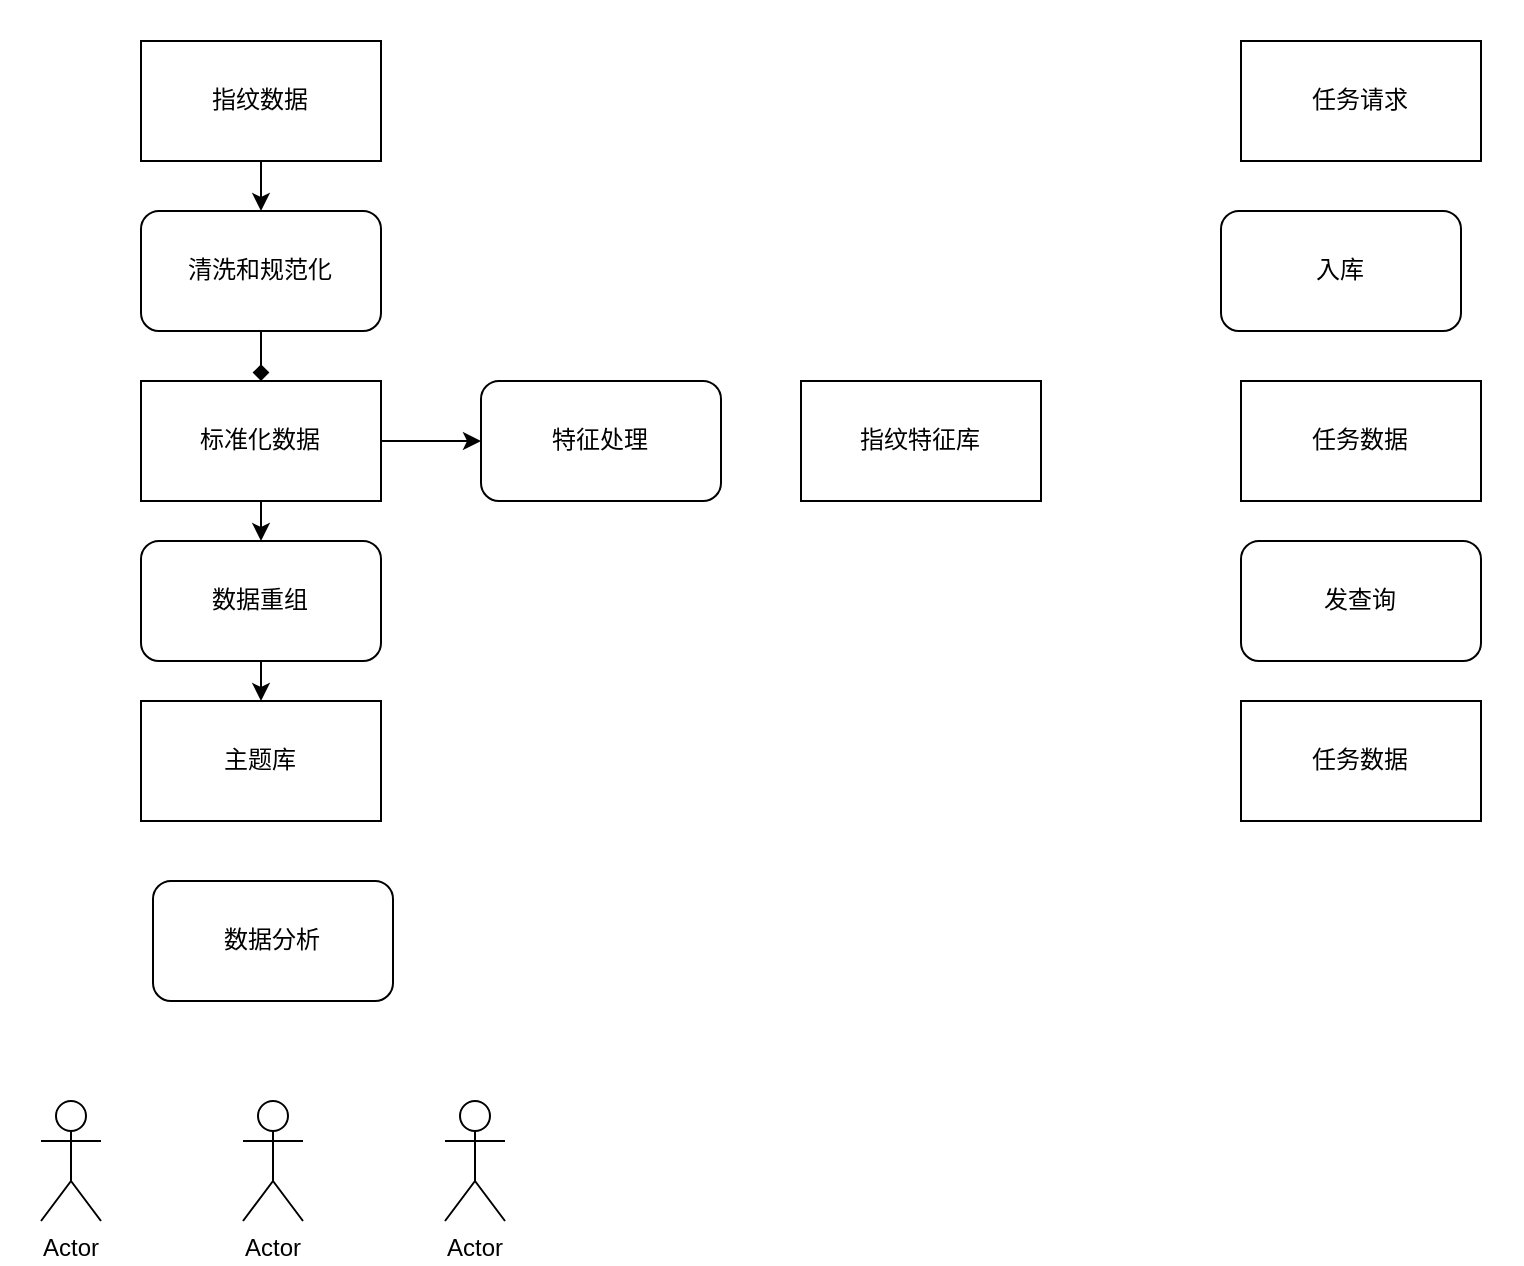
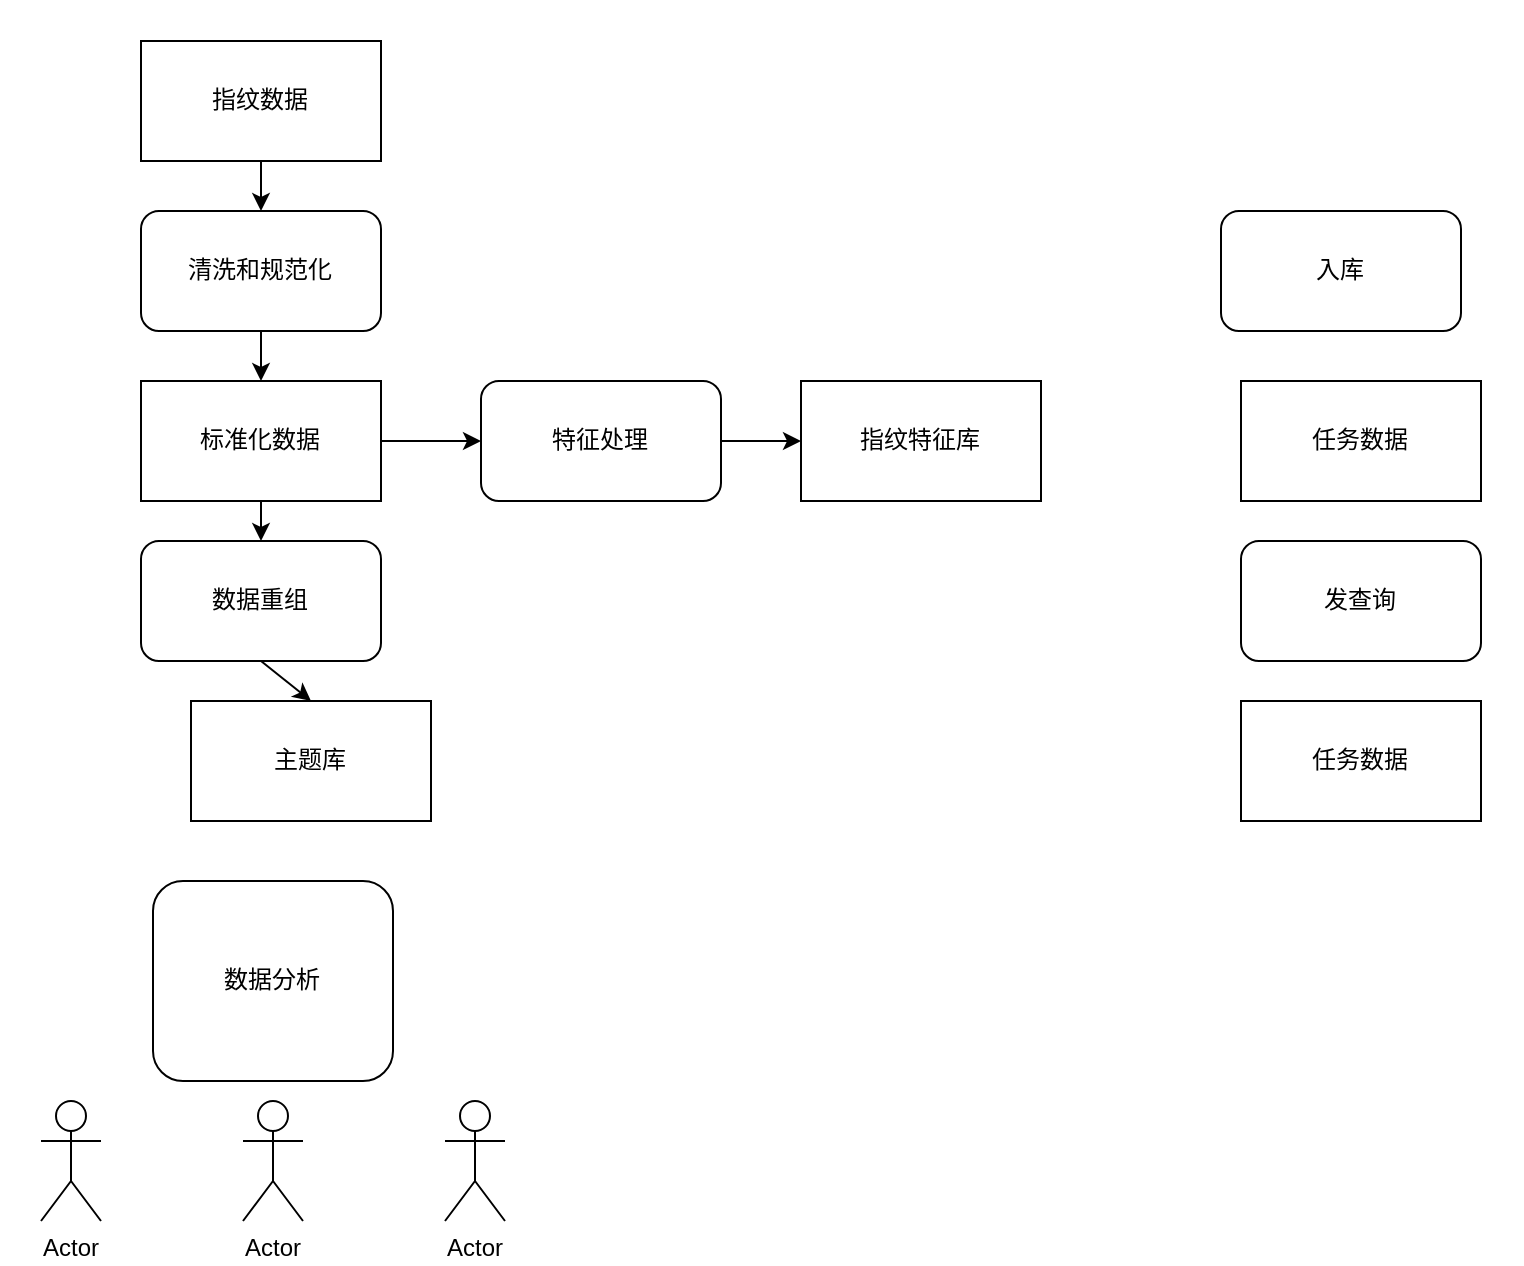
node "任务请求": removed
edge "清洗和规范化" -> "标准化数据": arrowhead diamond -> classic
edge "特征处理" -> "指纹特征库": added
node "主题库": moved (261, 761) -> (311, 761)
node "数据分析": size 240x120 -> 240x200
